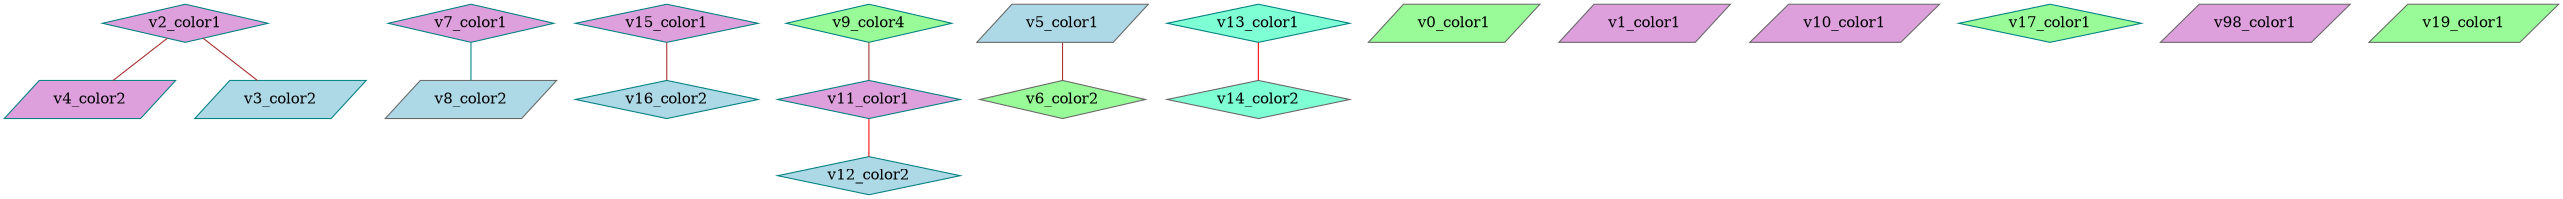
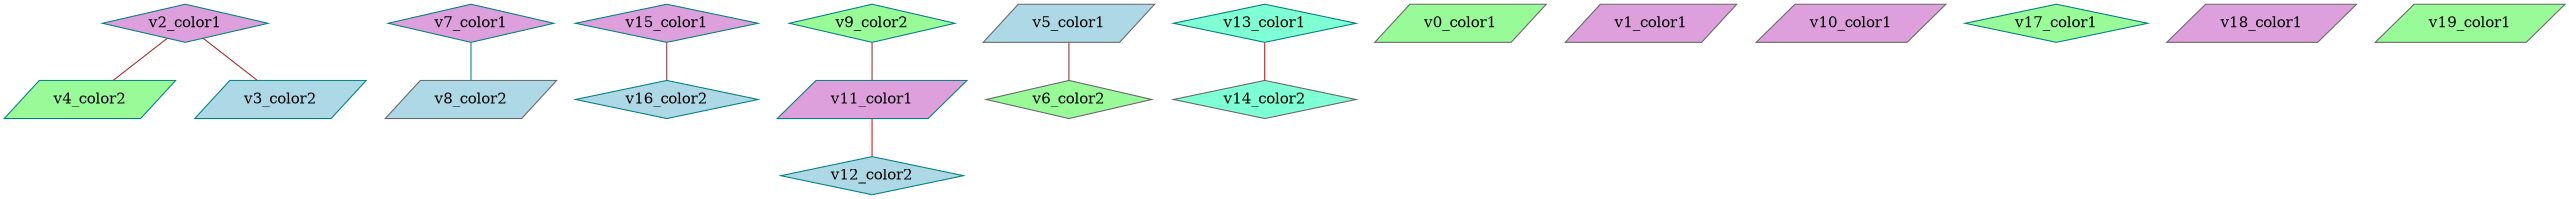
node "v9_color4": label "v9_color4" -> "v9_color2"
node "v98_color1": label "v98_color1" -> "v18_color1"
node "v4_color2": fillcolor plum -> palegreen
node "v11_color1": shape diamond -> parallelogram
